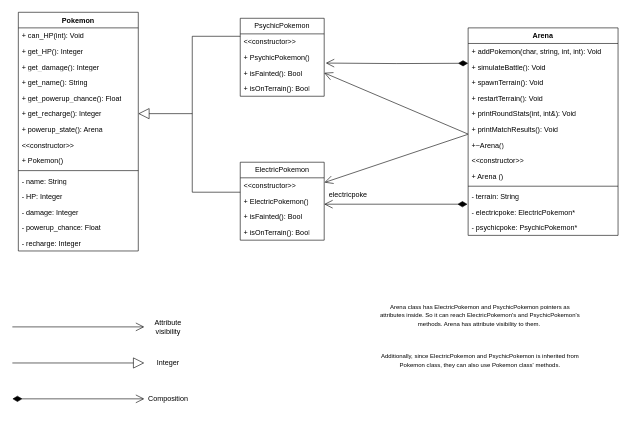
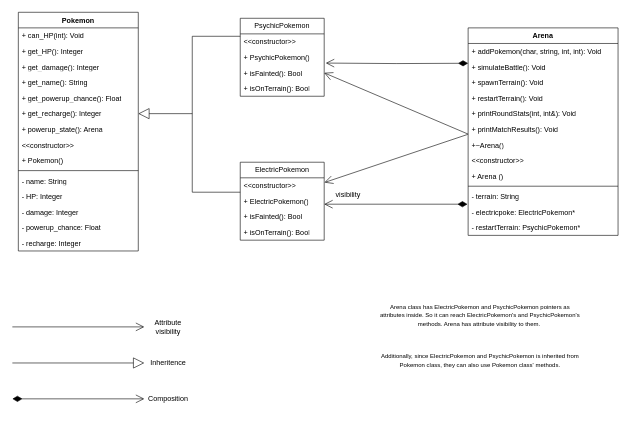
node "electricpoke": label "electricpoke" -> "visibility"
node "- psychicpoke: PsychicPokemon*": label "- psychicpoke: PsychicPokemon*" -> "- restartTerrain: PsychicPokemon*"
node "Integer": label "Integer" -> "Inheritence"
